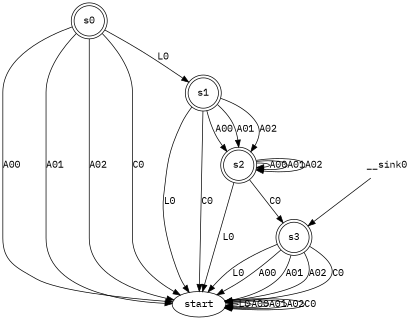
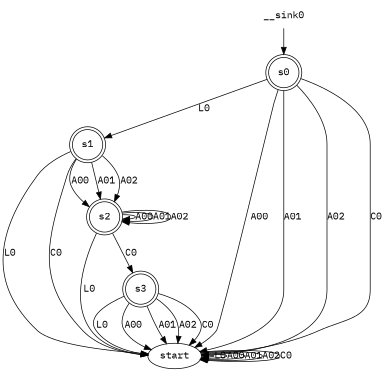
edge "__sink0" -> "s3": now "__sink0" -> "s0"
